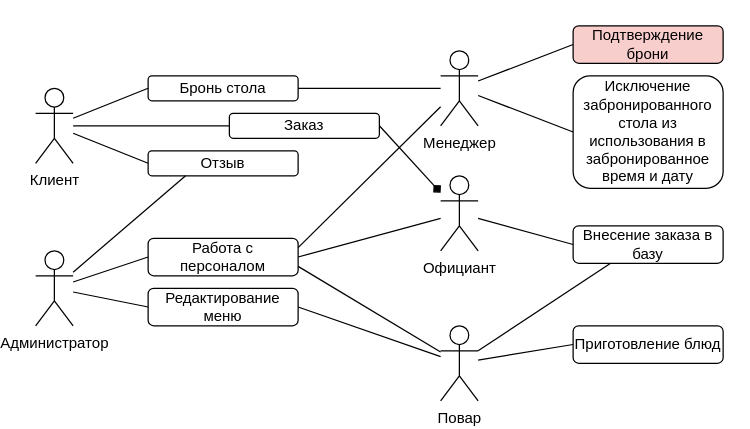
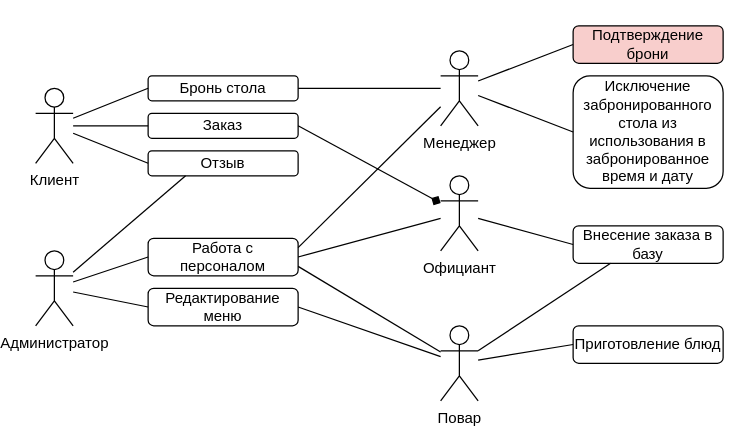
node "Заказ": moved (304, 126) -> (223, 126)
